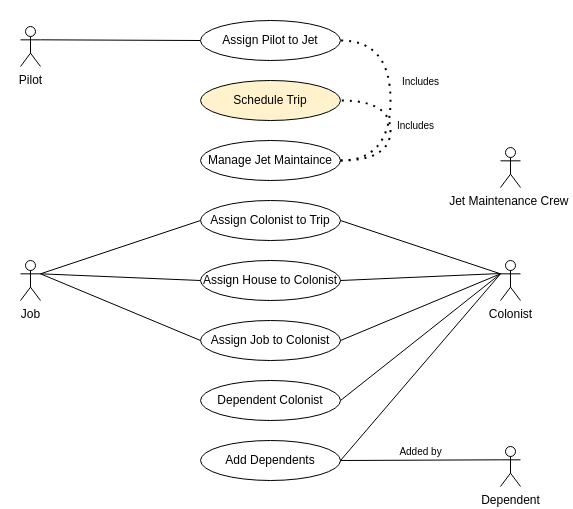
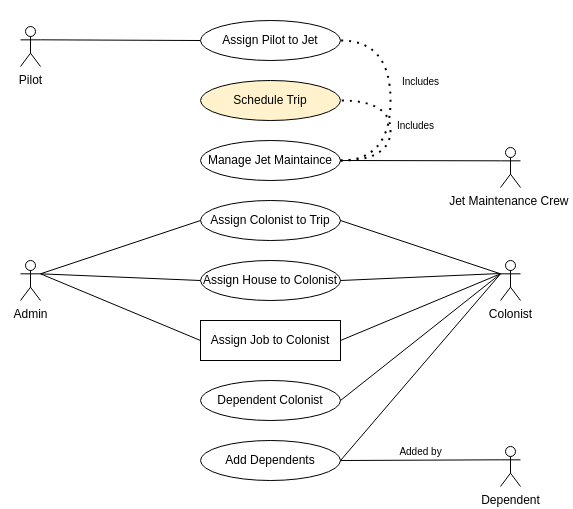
edge "Manage Jet Maintaince" -- "Jet Maintenance Crew": added
node "Job": label "Job" -> "Admin"
node "Assign Job to Colonist": shape ellipse -> rectangle
